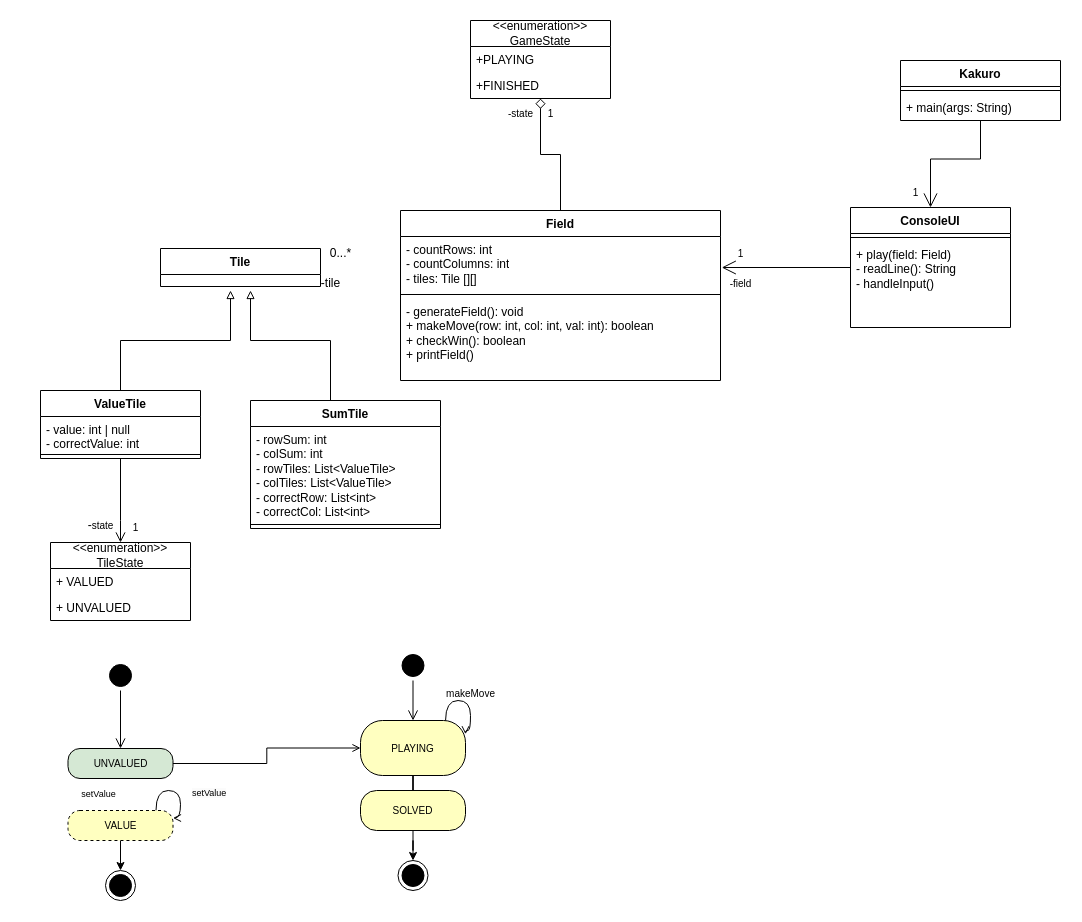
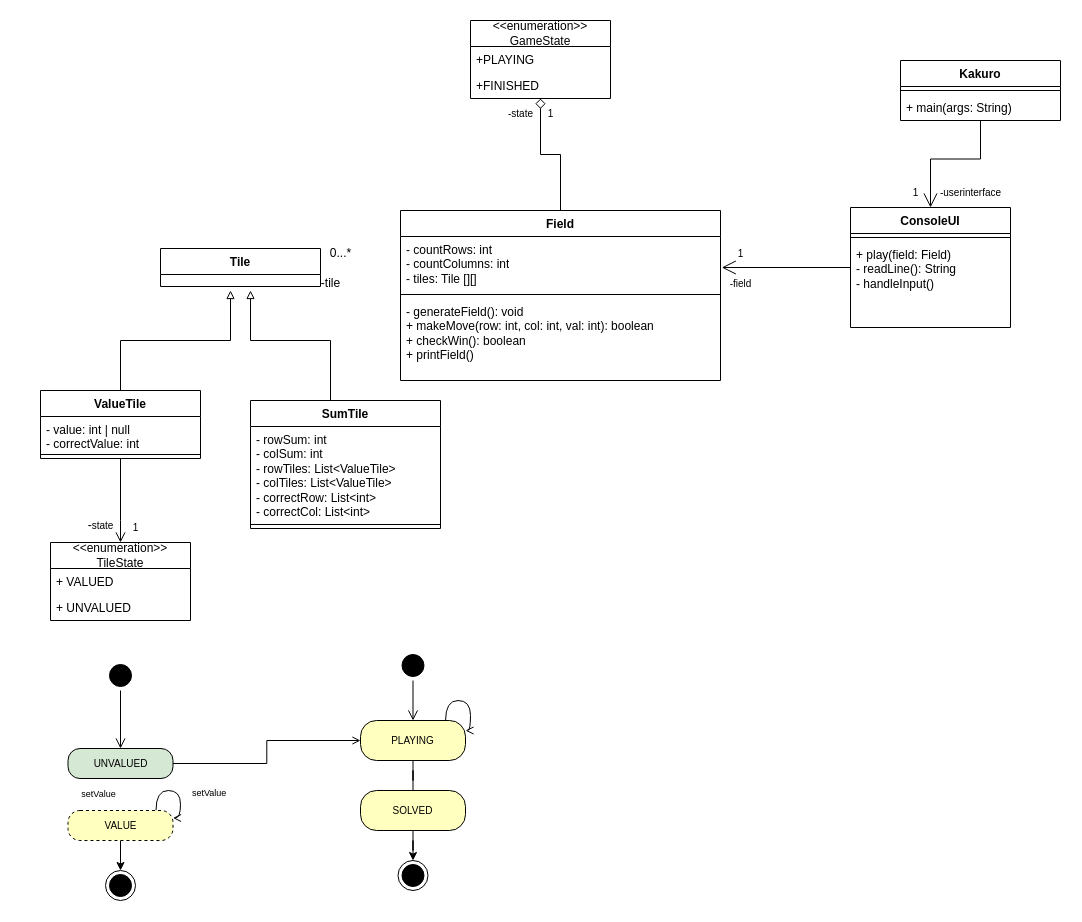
node "-userinterface": added
node "makeMove": removed
node "PLAYING": size 105x55 -> 105x40
